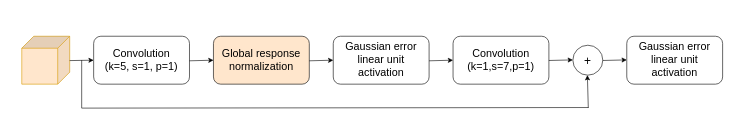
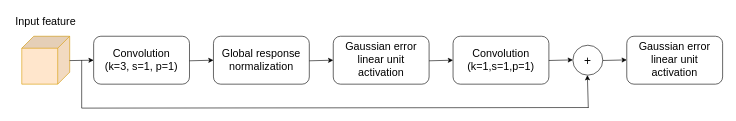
node "Input feature": added
node "Convolution (k=5, s=1, p=1)": label "Convolution (k=5, s=1, p=1)" -> "Convolution (k=3, s=1, p=1)"
node "Global response normalization": fillcolor #ffe6cc -> #ffffff
node "Convolution (k=1,s=7,p=1)": label "Convolution (k=1,s=7,p=1)" -> "Convolution (k=1,s=1,p=1)"
